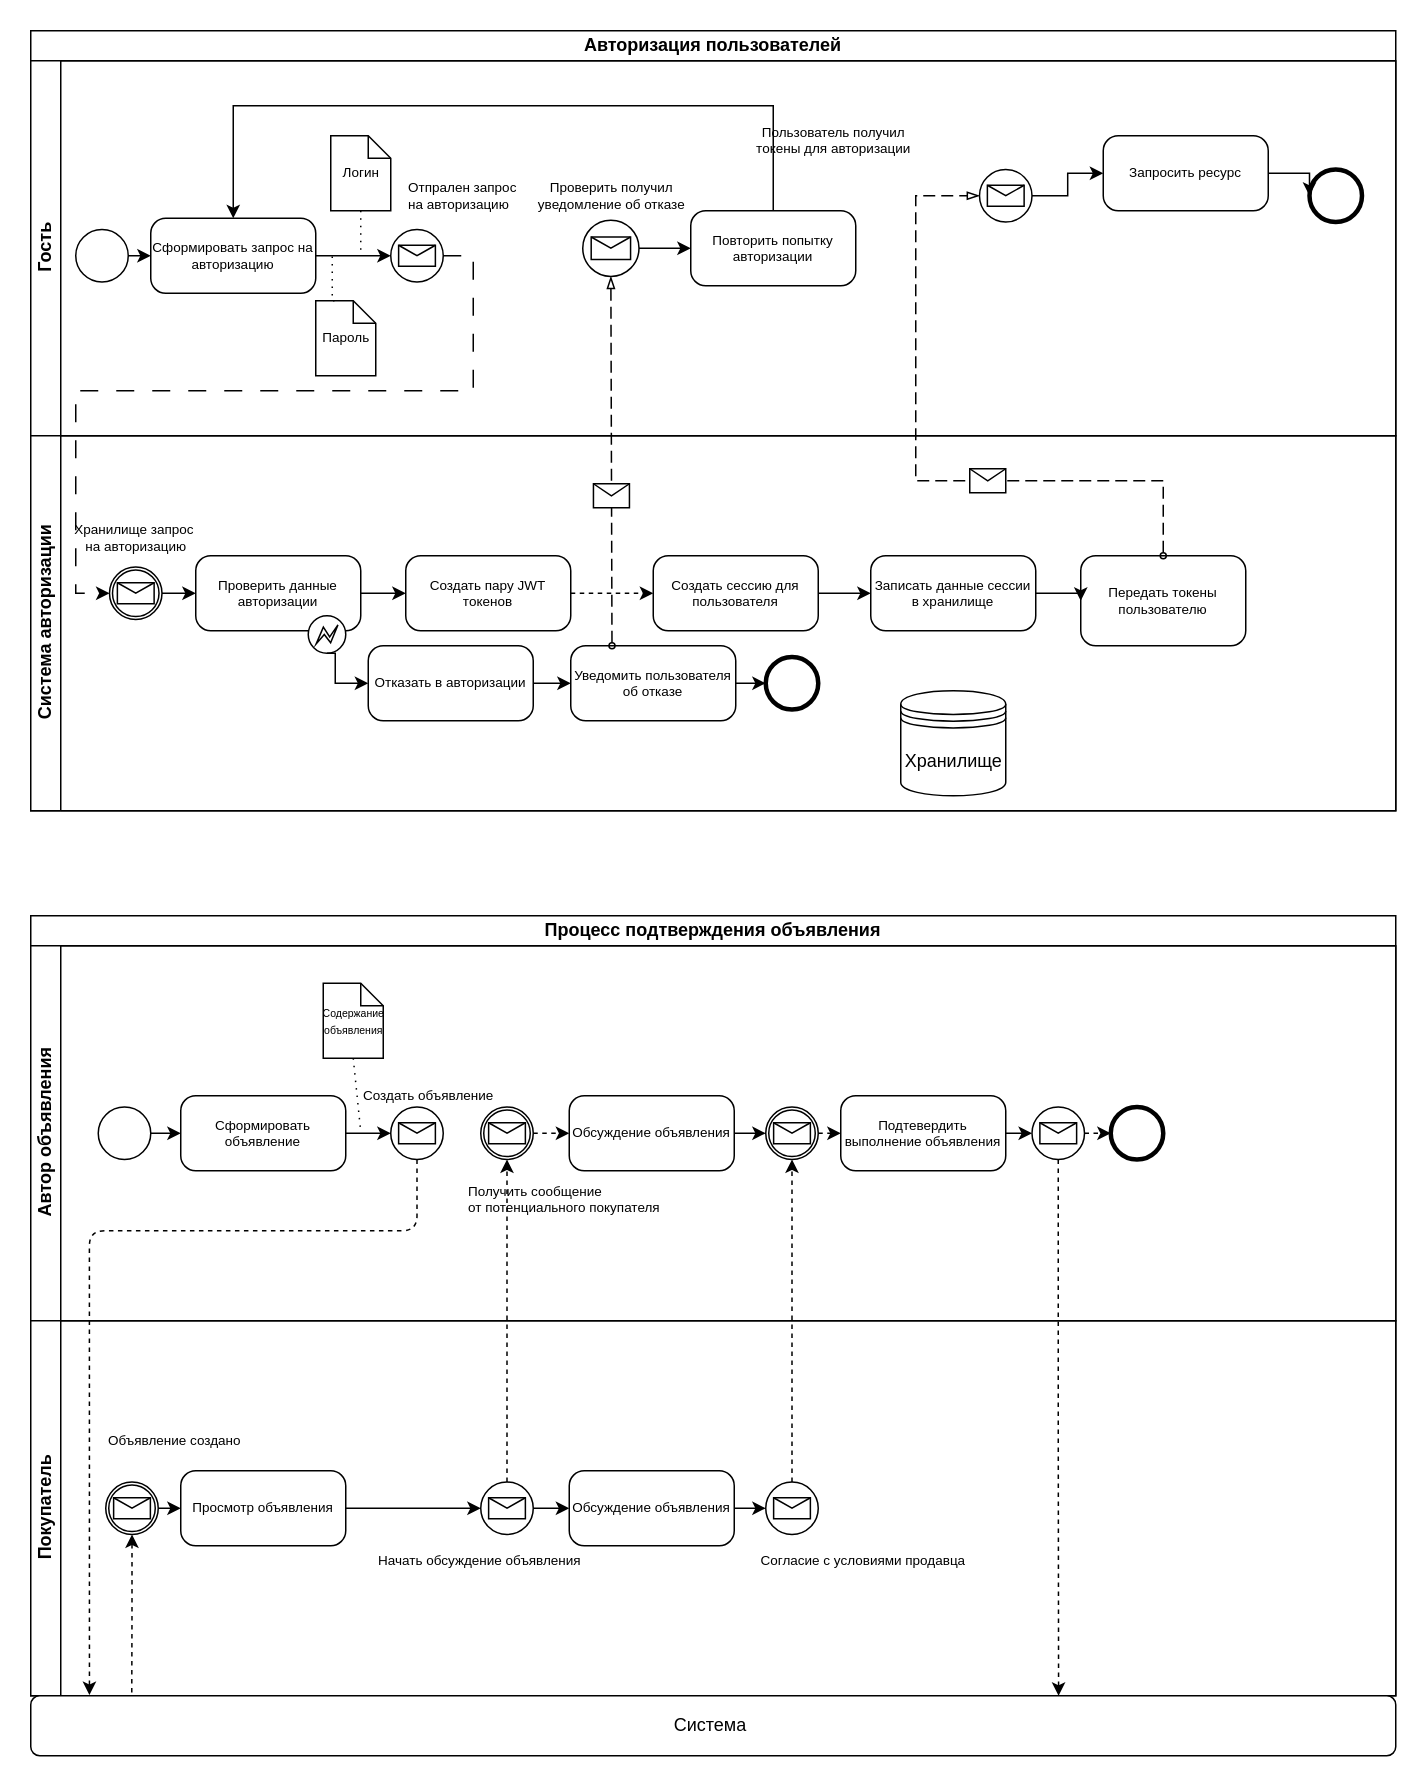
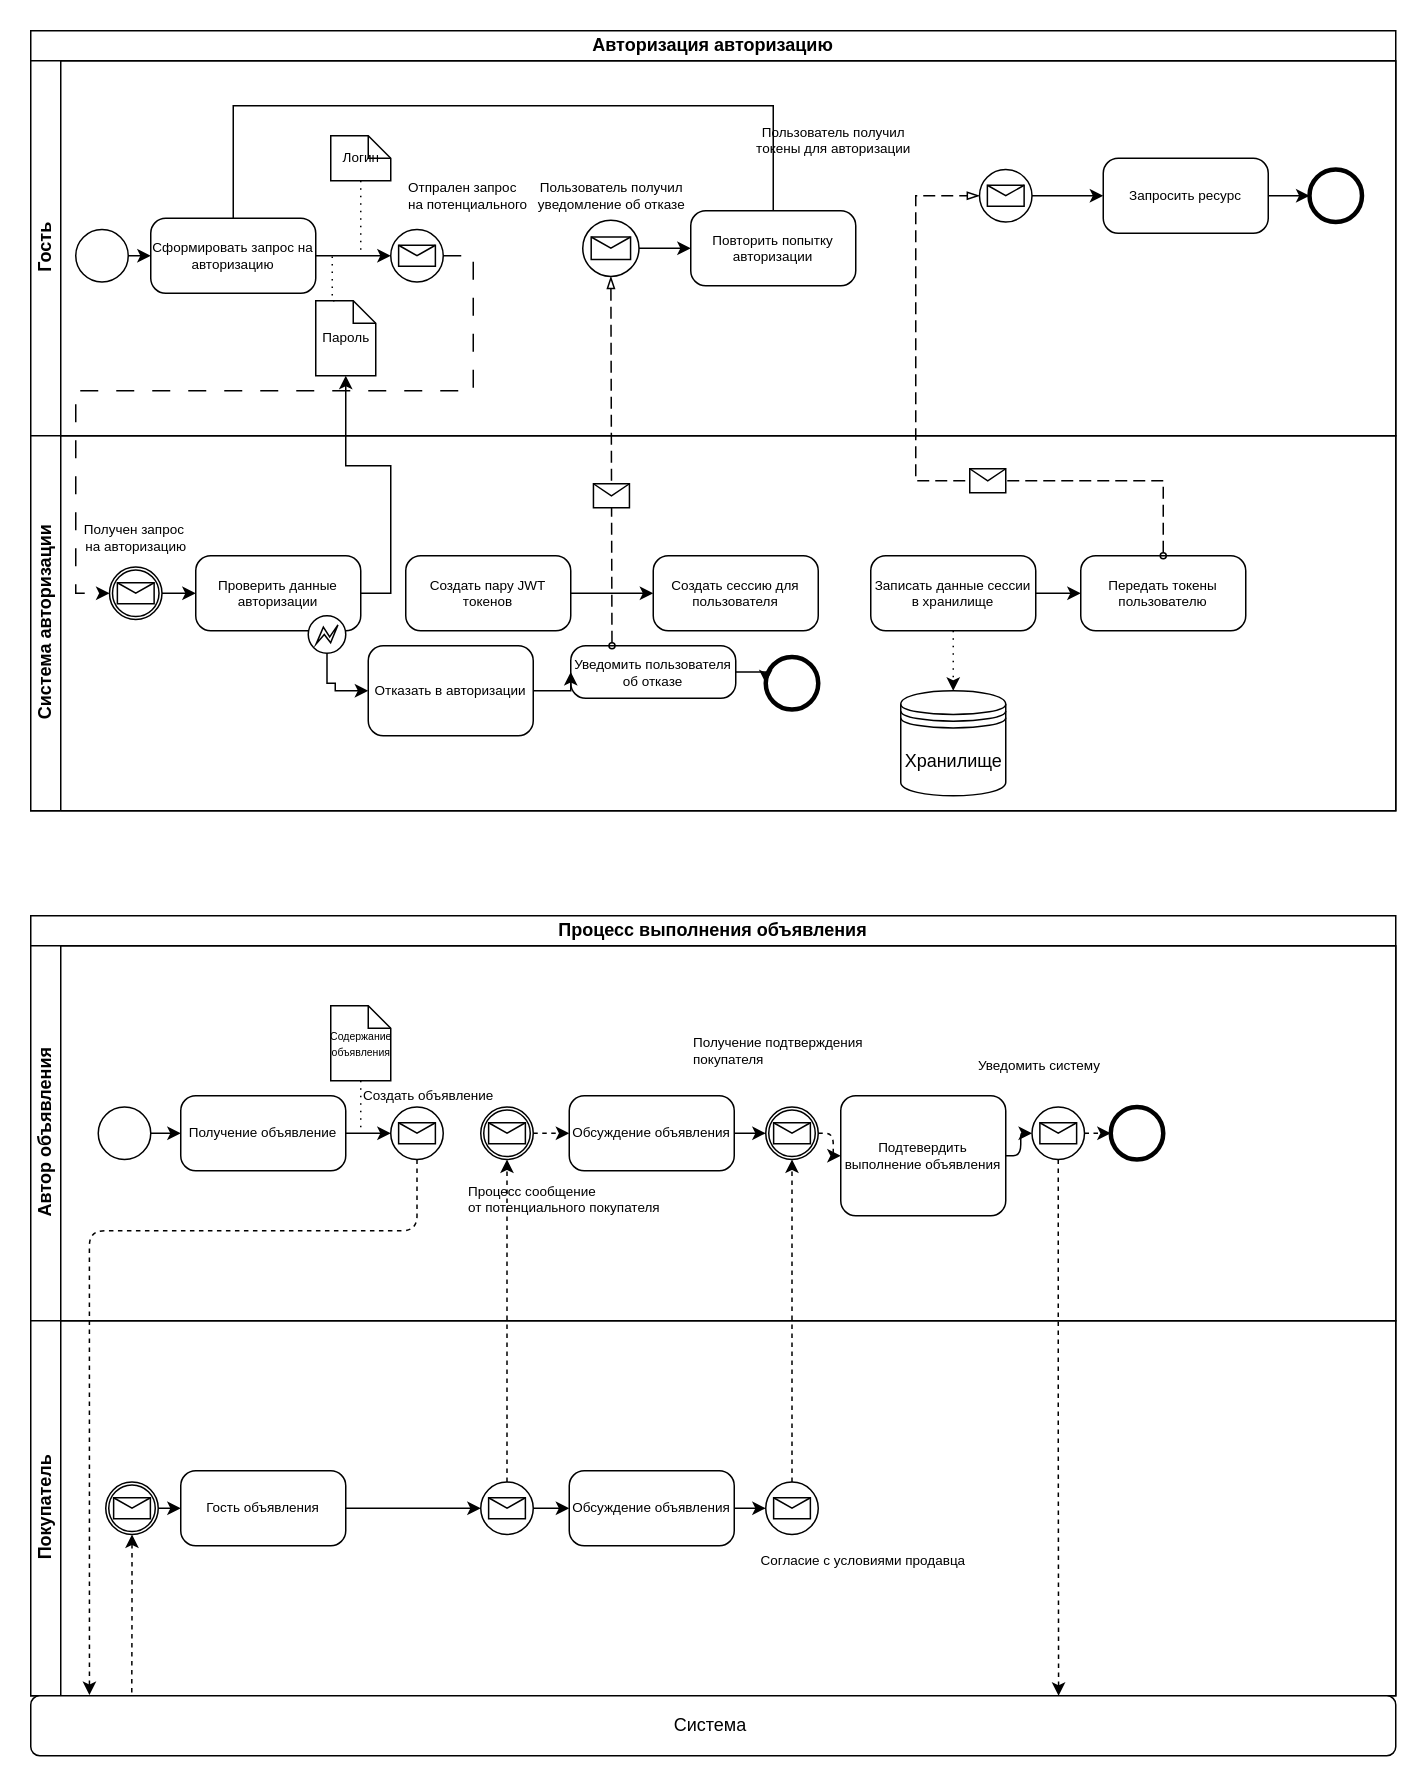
node "Авторизация пользователей": label "Авторизация пользователей" -> "Авторизация авторизацию"
node "Логин": size 60x75 -> 60x45
node "Запросить ресурс": moved (1186, 173) -> (1186, 196)
node "Отпрален запрос на авторизацию": label "Отпрален запрос на авторизацию" -> "Отпрален запрос на потенциального"
node "Проверить получил уведомление об отказе": label "Проверить получил уведомление об отказе" -> "Пользователь получил уведомление об отказе"
edge "Повторить попытку авторизации" -> "Сформировать запрос на авторизацию": arrowhead classic -> none
node "Хранилище запрос на авторизацию": label "Хранилище запрос на авторизацию" -> "Получен запрос на авторизацию"
edge "Проверить данные авторизации" -> "Создать пару JWT токенов": now "Проверить данные авторизации" -> "Пароль"
edge "Создать пару JWT токенов" -> "Создать сессию для пользователя": style dashed -> solid
edge "Создать сессию для пользователя" -> "Записать данные сессии в хранилище": removed
node "Передать токены пользователю": size 165x90 -> 165x75
edge "Записать данные сессии в хранилище" -> "Хранилище": added
node "Отказать в авторизации": size 165x75 -> 165x90
node "Уведомить пользователя об отказе": size 165x75 -> 165x53
node "Процесс подтверждения объявления": label "Процесс подтверждения объявления" -> "Процесс выполнения объявления"
node "Содержание объявления": moved (353, 1021) -> (361, 1043)
node "Получение подтверждения покупателя": added
node "Уведомить систему": added
node "Сформировать объявление": label "Сформировать объявление" -> "Получение объявление"
node "Подтевердить выполнение объявления": size 165x75 -> 165x120
node "Получить сообщение от потенциального покупателя": label "Получить сообщение от потенциального покупателя" -> "Процесс сообщение от потенциального покупателя"
node "Объявление создано": removed
node "Просмотр объявления": label "Просмотр объявления" -> "Гость объявления"
node "Начать обсуждение объявления": removed
